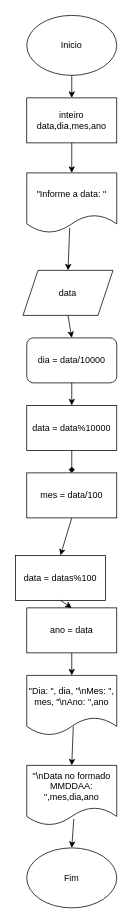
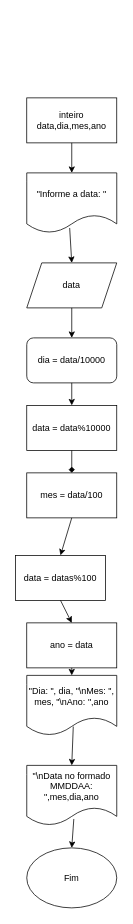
node "Inicio": removed
edge "Inicio" -> "inteiro data,dia,mes,ano": removed
node "data": moved (68, 293) -> (72, 285)
node "ano = data": moved (72, 630) -> (72, 645)
